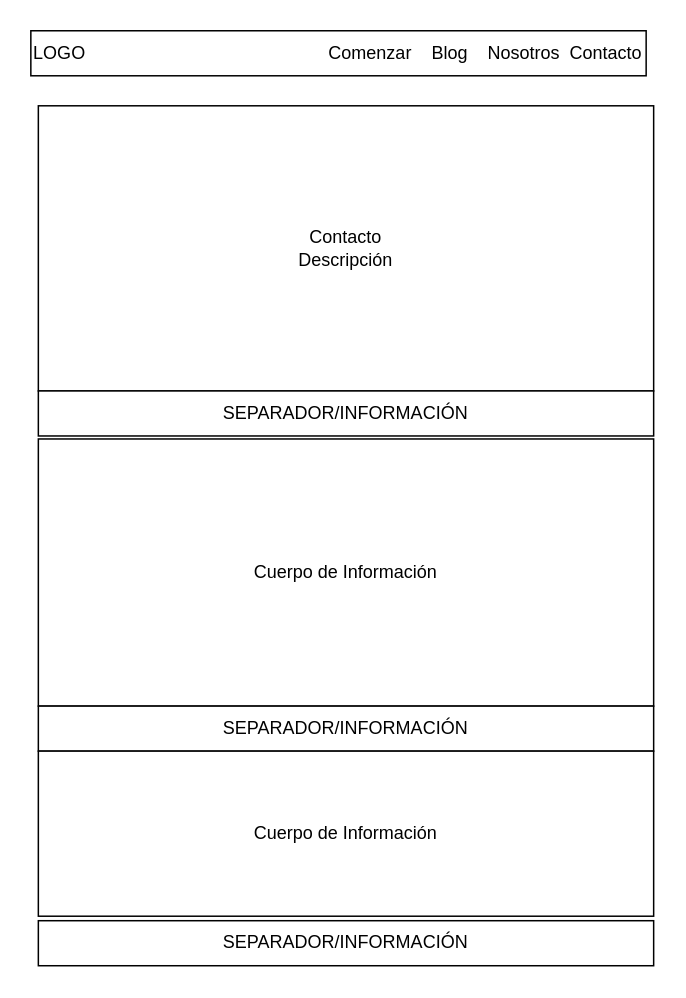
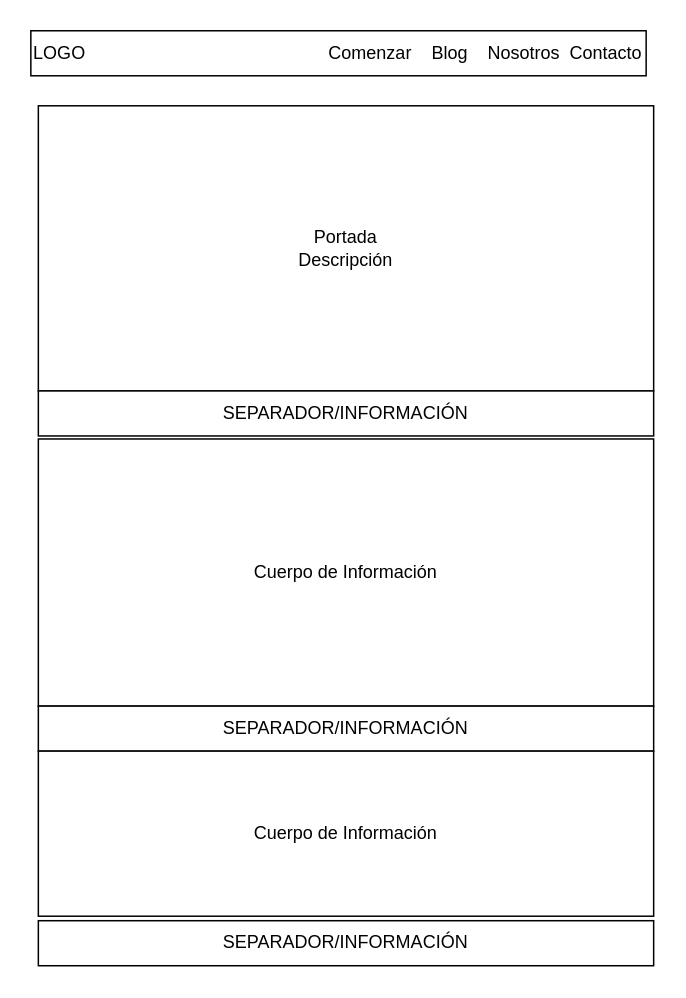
node "Contacto Descripción": label "Contacto Descripción" -> "Portada Descripción"
